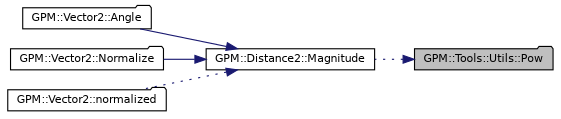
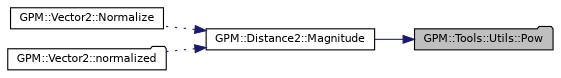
node "GPM::Vector2::Angle": removed
node "GPM::Vector2::Normalize": shape folder -> box
edge "GPM::Vector2::Normalize" -> "GPM::Distance2::Magnitude": style solid -> dotted
edge "GPM::Distance2::Magnitude" -> "GPM::Tools::Utils::Pow": style dotted -> solid
